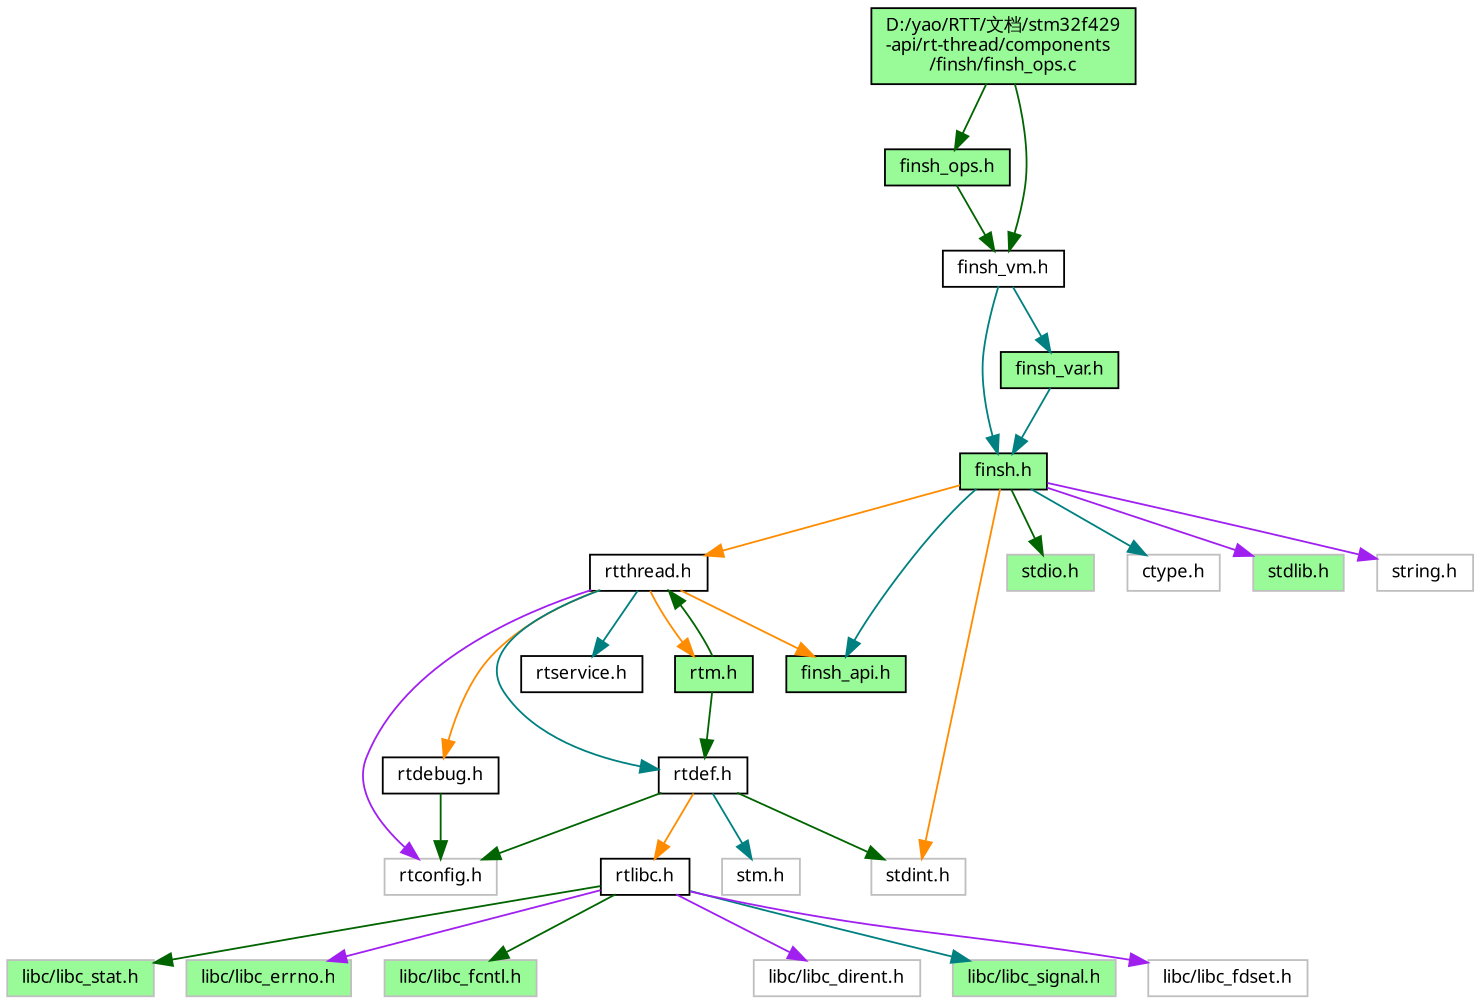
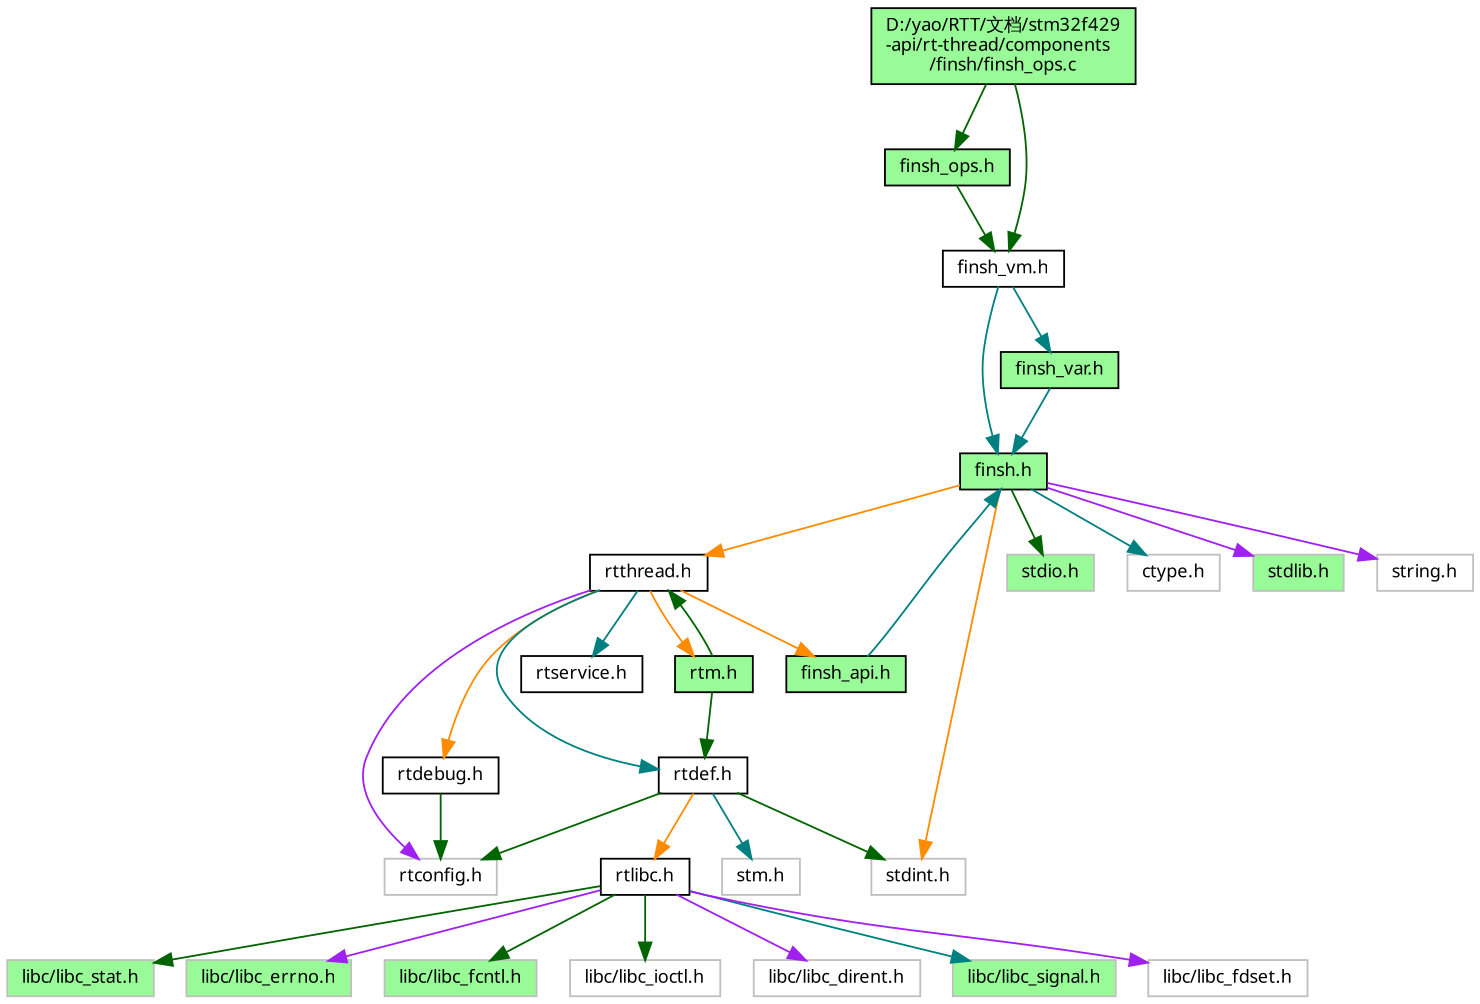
edge "finsh.h" -> "finsh_api.h": reversed
node "libc/libc_ioctl.h": added
